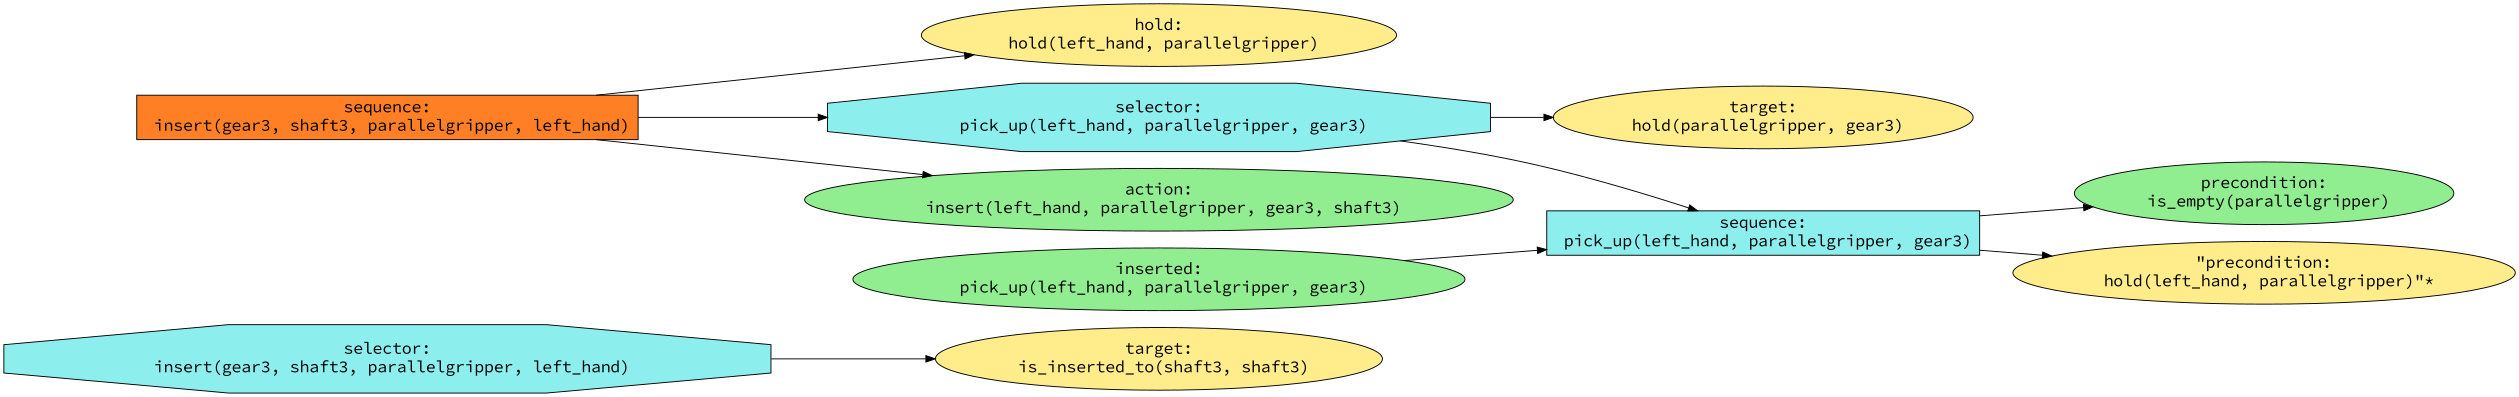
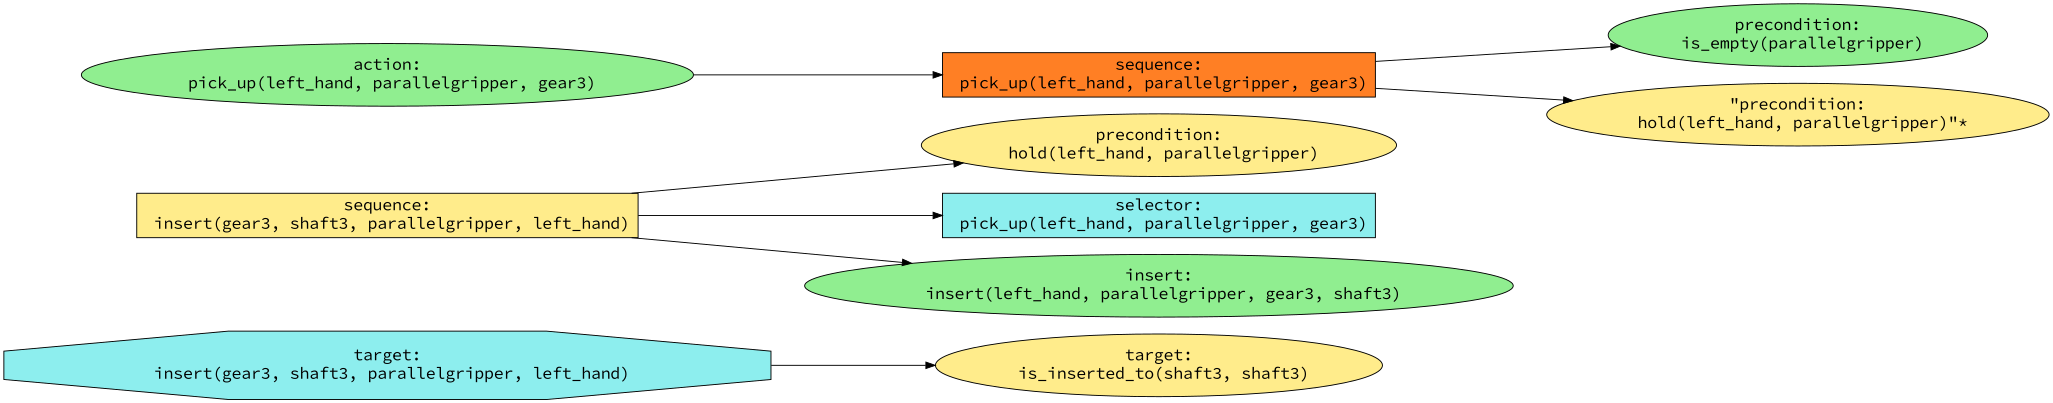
node "hold: hold(left_hand, parallelgripper)": label "hold: hold(left_hand, parallelgripper)" -> "precondition: hold(left_hand, parallelgripper)"
node "sequence: insert(gear3, shaft3, parallelgripper, left_hand)": fillcolor chocolate1 -> lightgoldenrod1
node "selector: pick_up(left_hand, parallelgripper, gear3)": shape octagon -> box
node "target: hold(parallelgripper, gear3)": removed
edge "selector: pick_up(left_hand, parallelgripper, gear3)" -> "sequence: pick_up(left_hand, parallelgripper, gear3)": removed
node "action: insert(left_hand, parallelgripper, gear3, shaft3)": label "action: insert(left_hand, parallelgripper, gear3, shaft3)" -> "insert: insert(left_hand, parallelgripper, gear3, shaft3)"
node "sequence: pick_up(left_hand, parallelgripper, gear3)": fillcolor darkslategray2 -> chocolate1
node "inserted: pick_up(left_hand, parallelgripper, gear3)": label "inserted: pick_up(left_hand, parallelgripper, gear3)" -> "action: pick_up(left_hand, parallelgripper, gear3)"
node "selector: insert(gear3, shaft3, parallelgripper, left_hand)": label "selector: insert(gear3, shaft3, parallelgripper, left_hand)" -> "target: insert(gear3, shaft3, parallelgripper, left_hand)"
